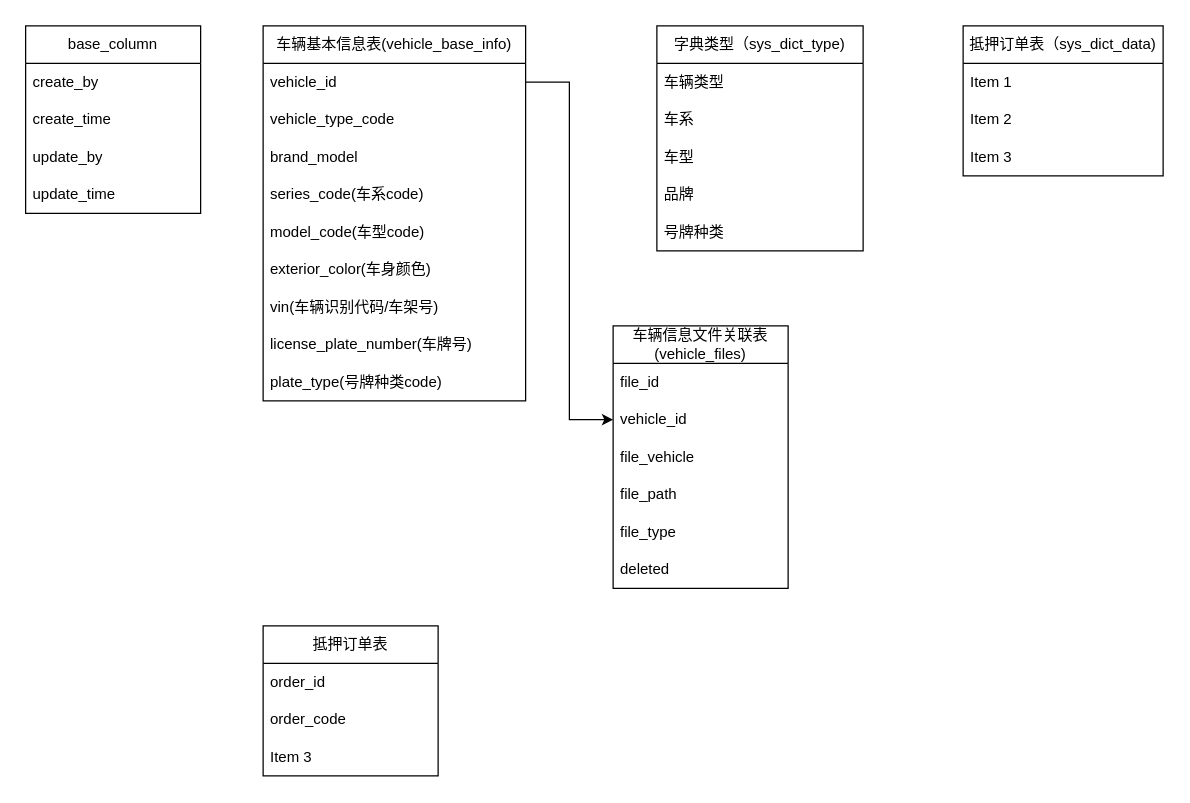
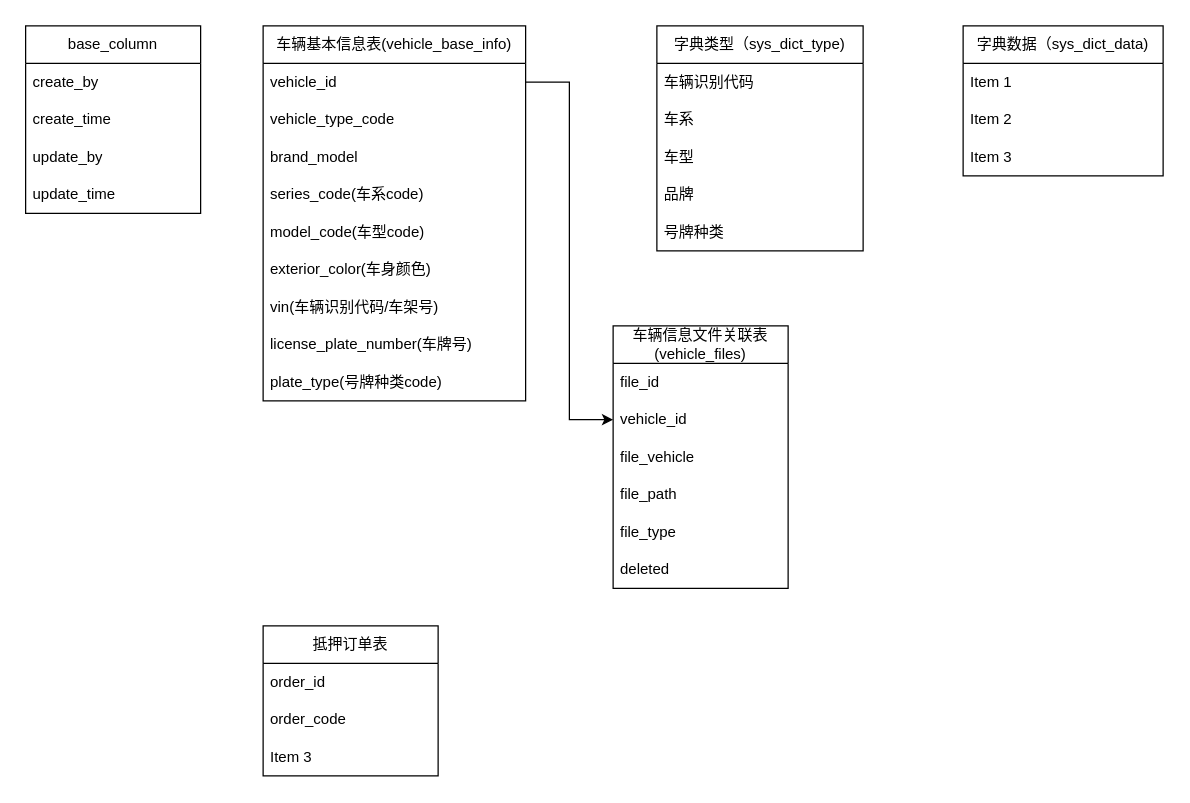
node "抵押订单表（sys_dict_data)": label "抵押订单表（sys_dict_data)" -> "字典数据（sys_dict_data)"
node "车辆类型": label "车辆类型" -> "车辆识别代码"
